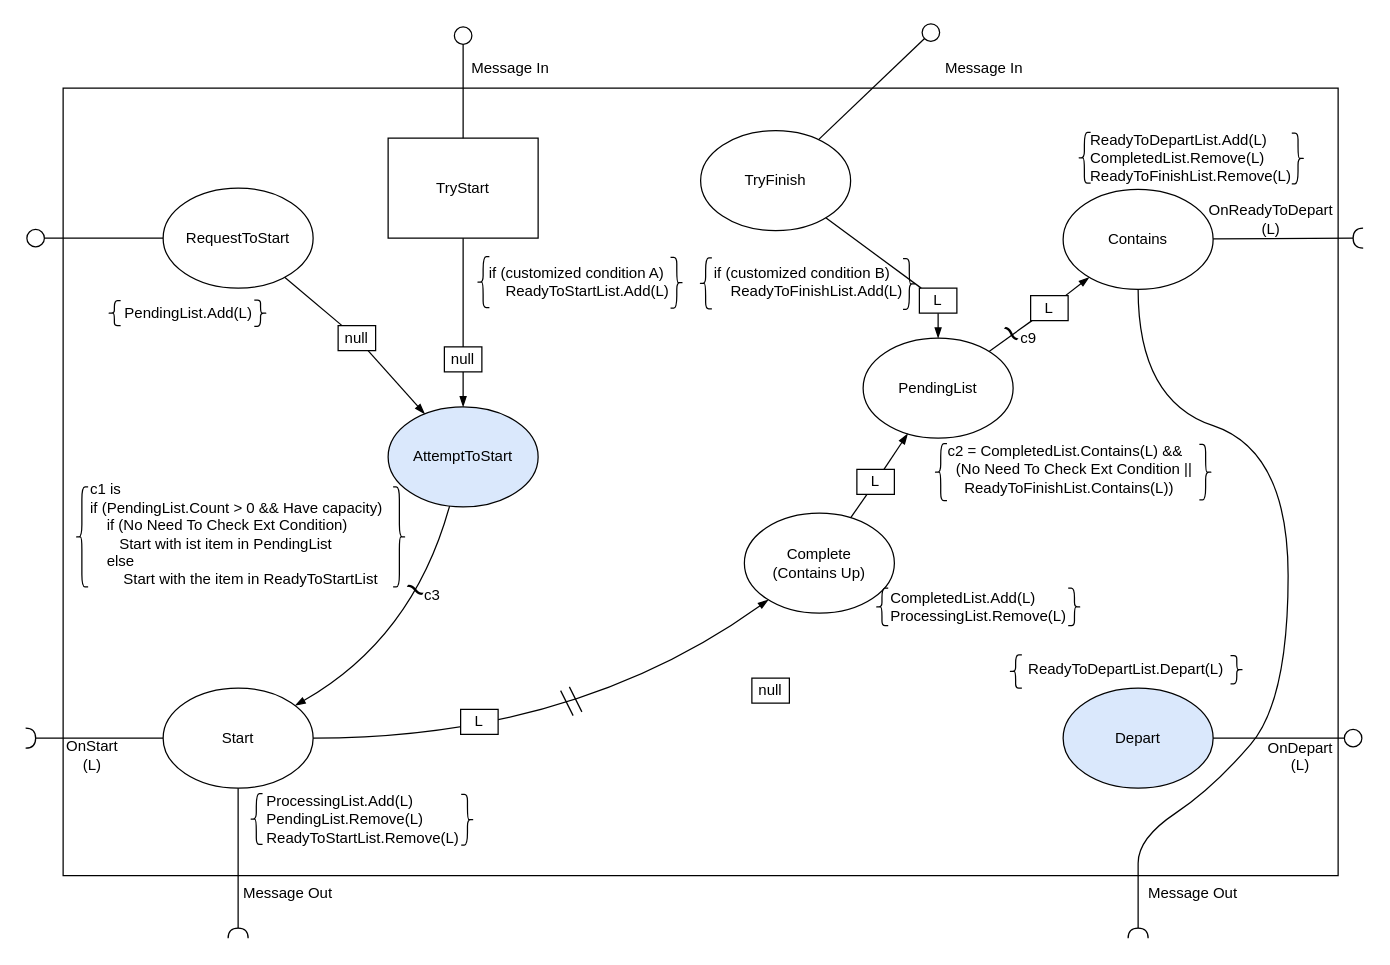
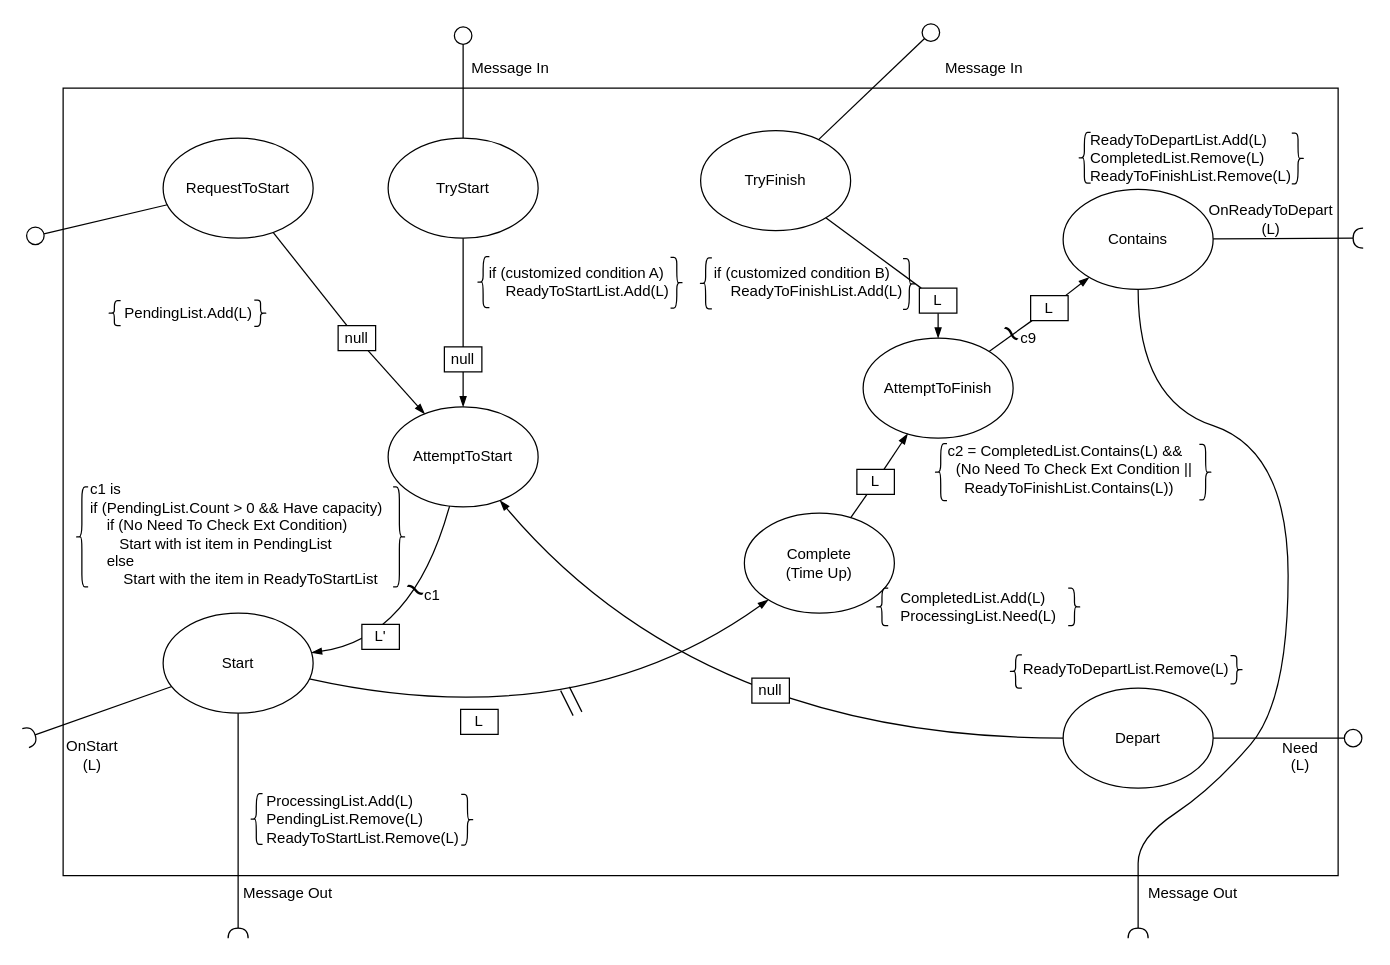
node "TryStart": shape rectangle -> ellipse
node "RequestToStart": moved (238, 238) -> (238, 188)
node "PendingList": label "PendingList" -> "AttemptToFinish"
node "AttemptToStart": fillcolor #dae8fc -> #ffffff
node "Complete (Contains Up)": label "Complete (Contains Up)" -> "Complete (Time Up)"
node "c3": label "c3" -> "c1"
node "CompletedList.Add(L) ProcessingList.Remove(L)": label "CompletedList.Add(L) ProcessingList.Remove(L)" -> "CompletedList.Add(L) ProcessingList.Need(L)"
node "L'": added
node "ReadyToDepartList.Depart(L)": label "ReadyToDepartList.Depart(L)" -> "ReadyToDepartList.Remove(L)"
edge "Depart" -> "AttemptToStart": added
node "Start": moved (238, 738) -> (238, 663)
node "Depart": fillcolor #dae8fc -> #ffffff
node "OnDepart (L)": label "OnDepart (L)" -> "Need (L)"
